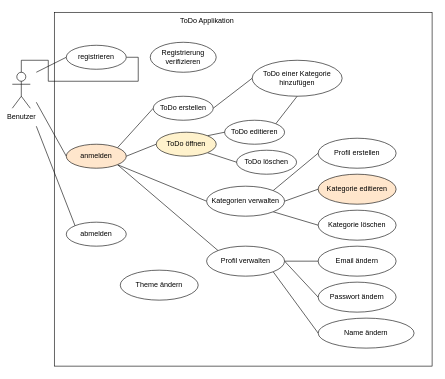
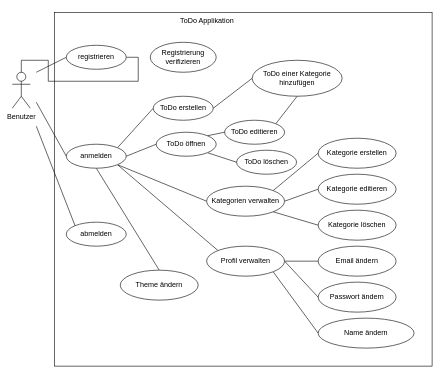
node "ToDo öffnen": fillcolor #fff2cc -> #ffffff
node "Profil erstellen": label "Profil erstellen" -> "Kategorie erstellen"
node "anmelden": fillcolor #ffe6cc -> #ffffff
node "Kategorie editieren": fillcolor #ffe6cc -> #ffffff
edge "anmelden" -- "Theme ändern": added
